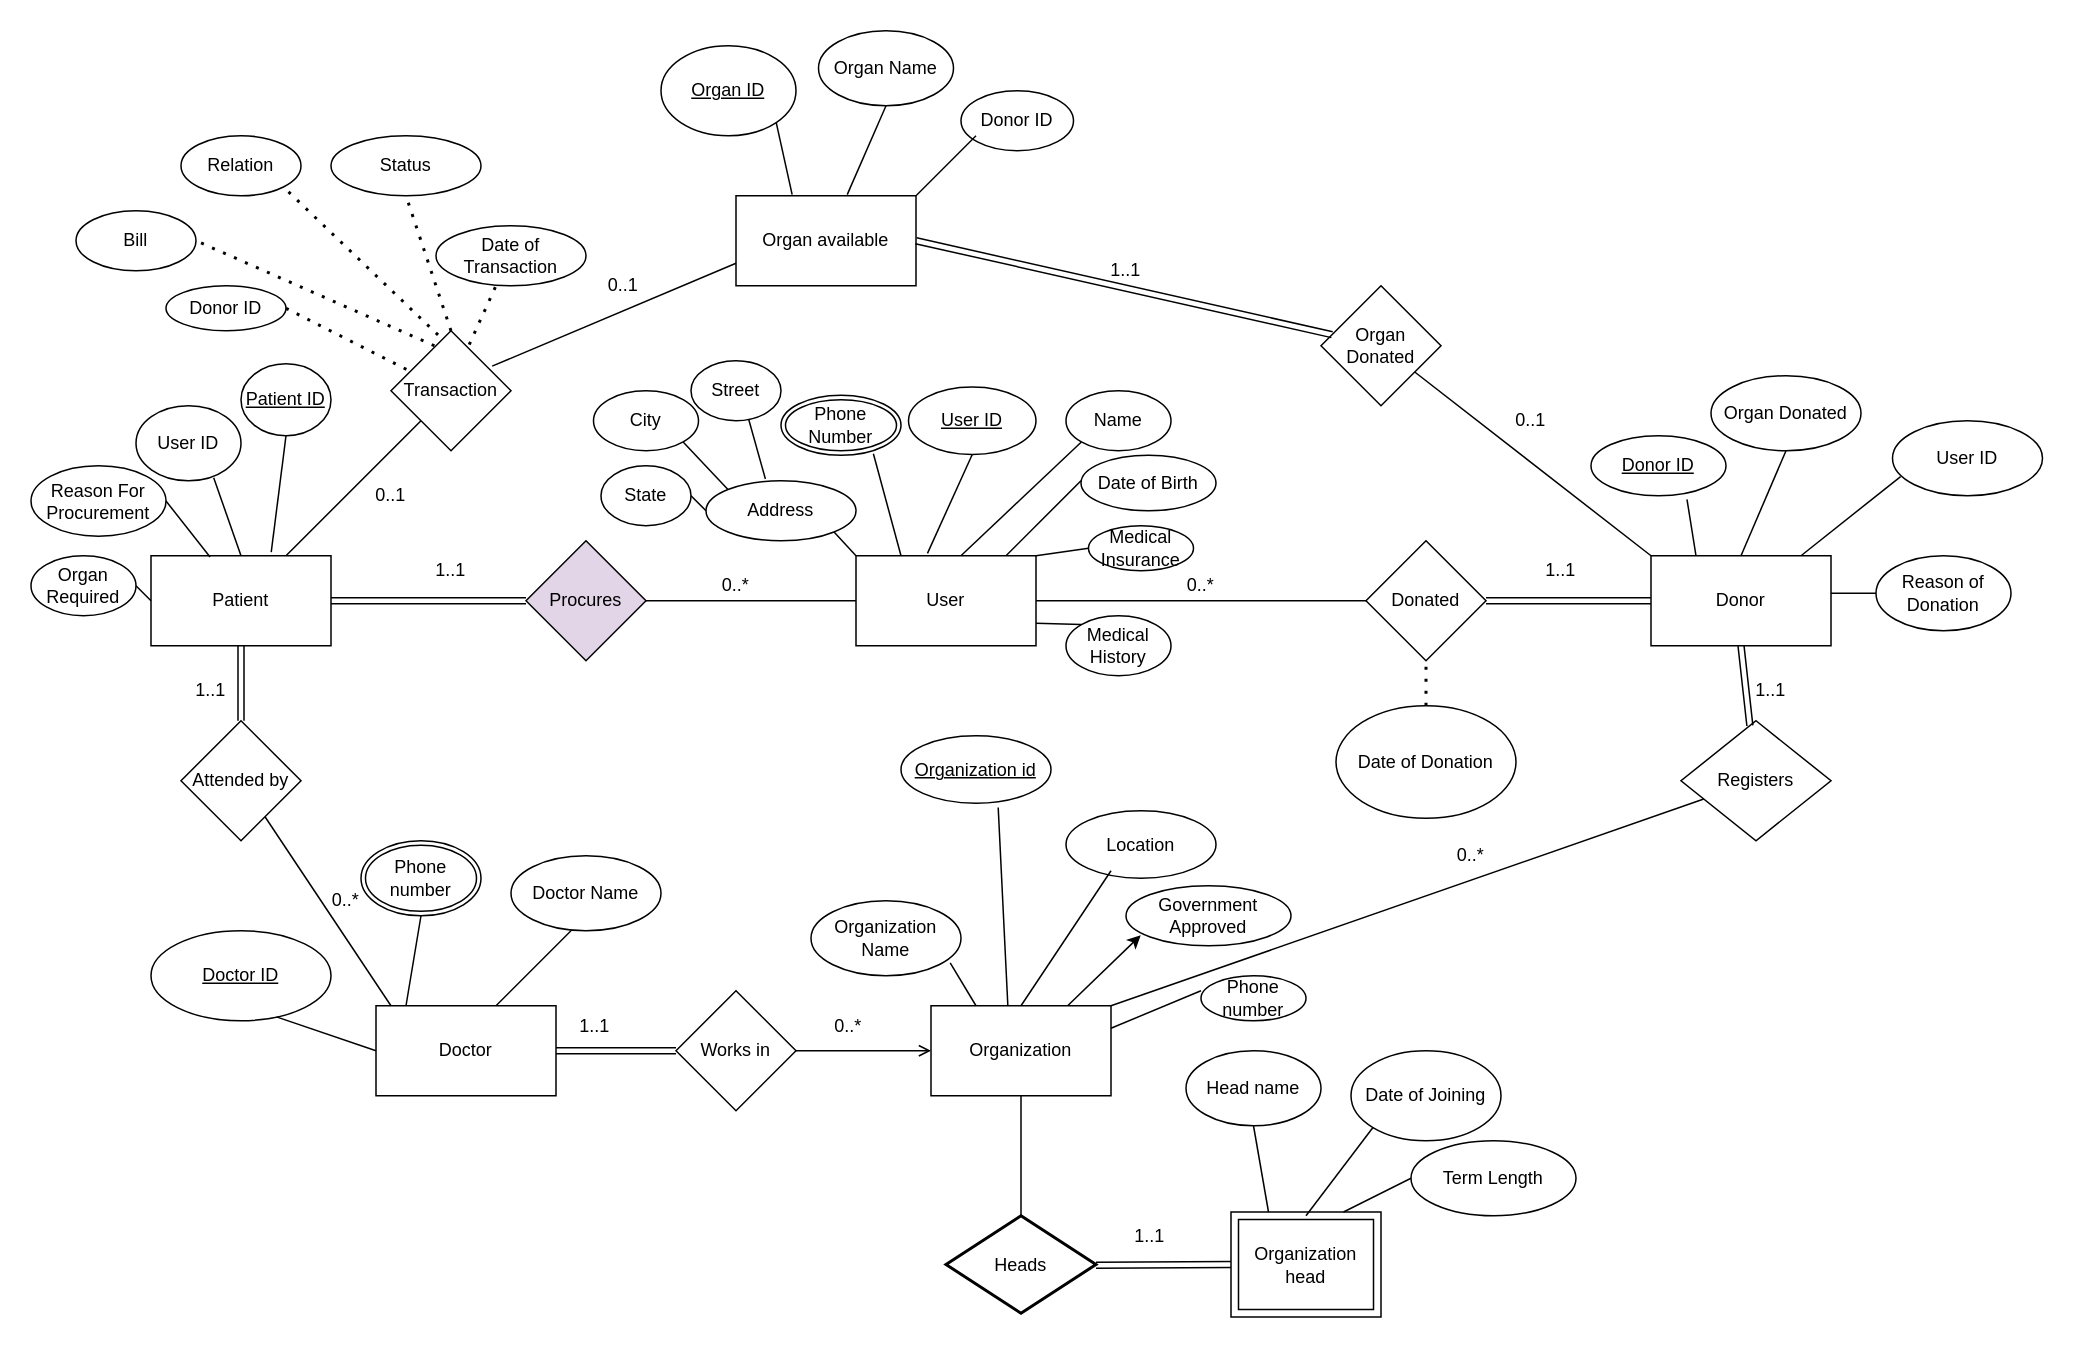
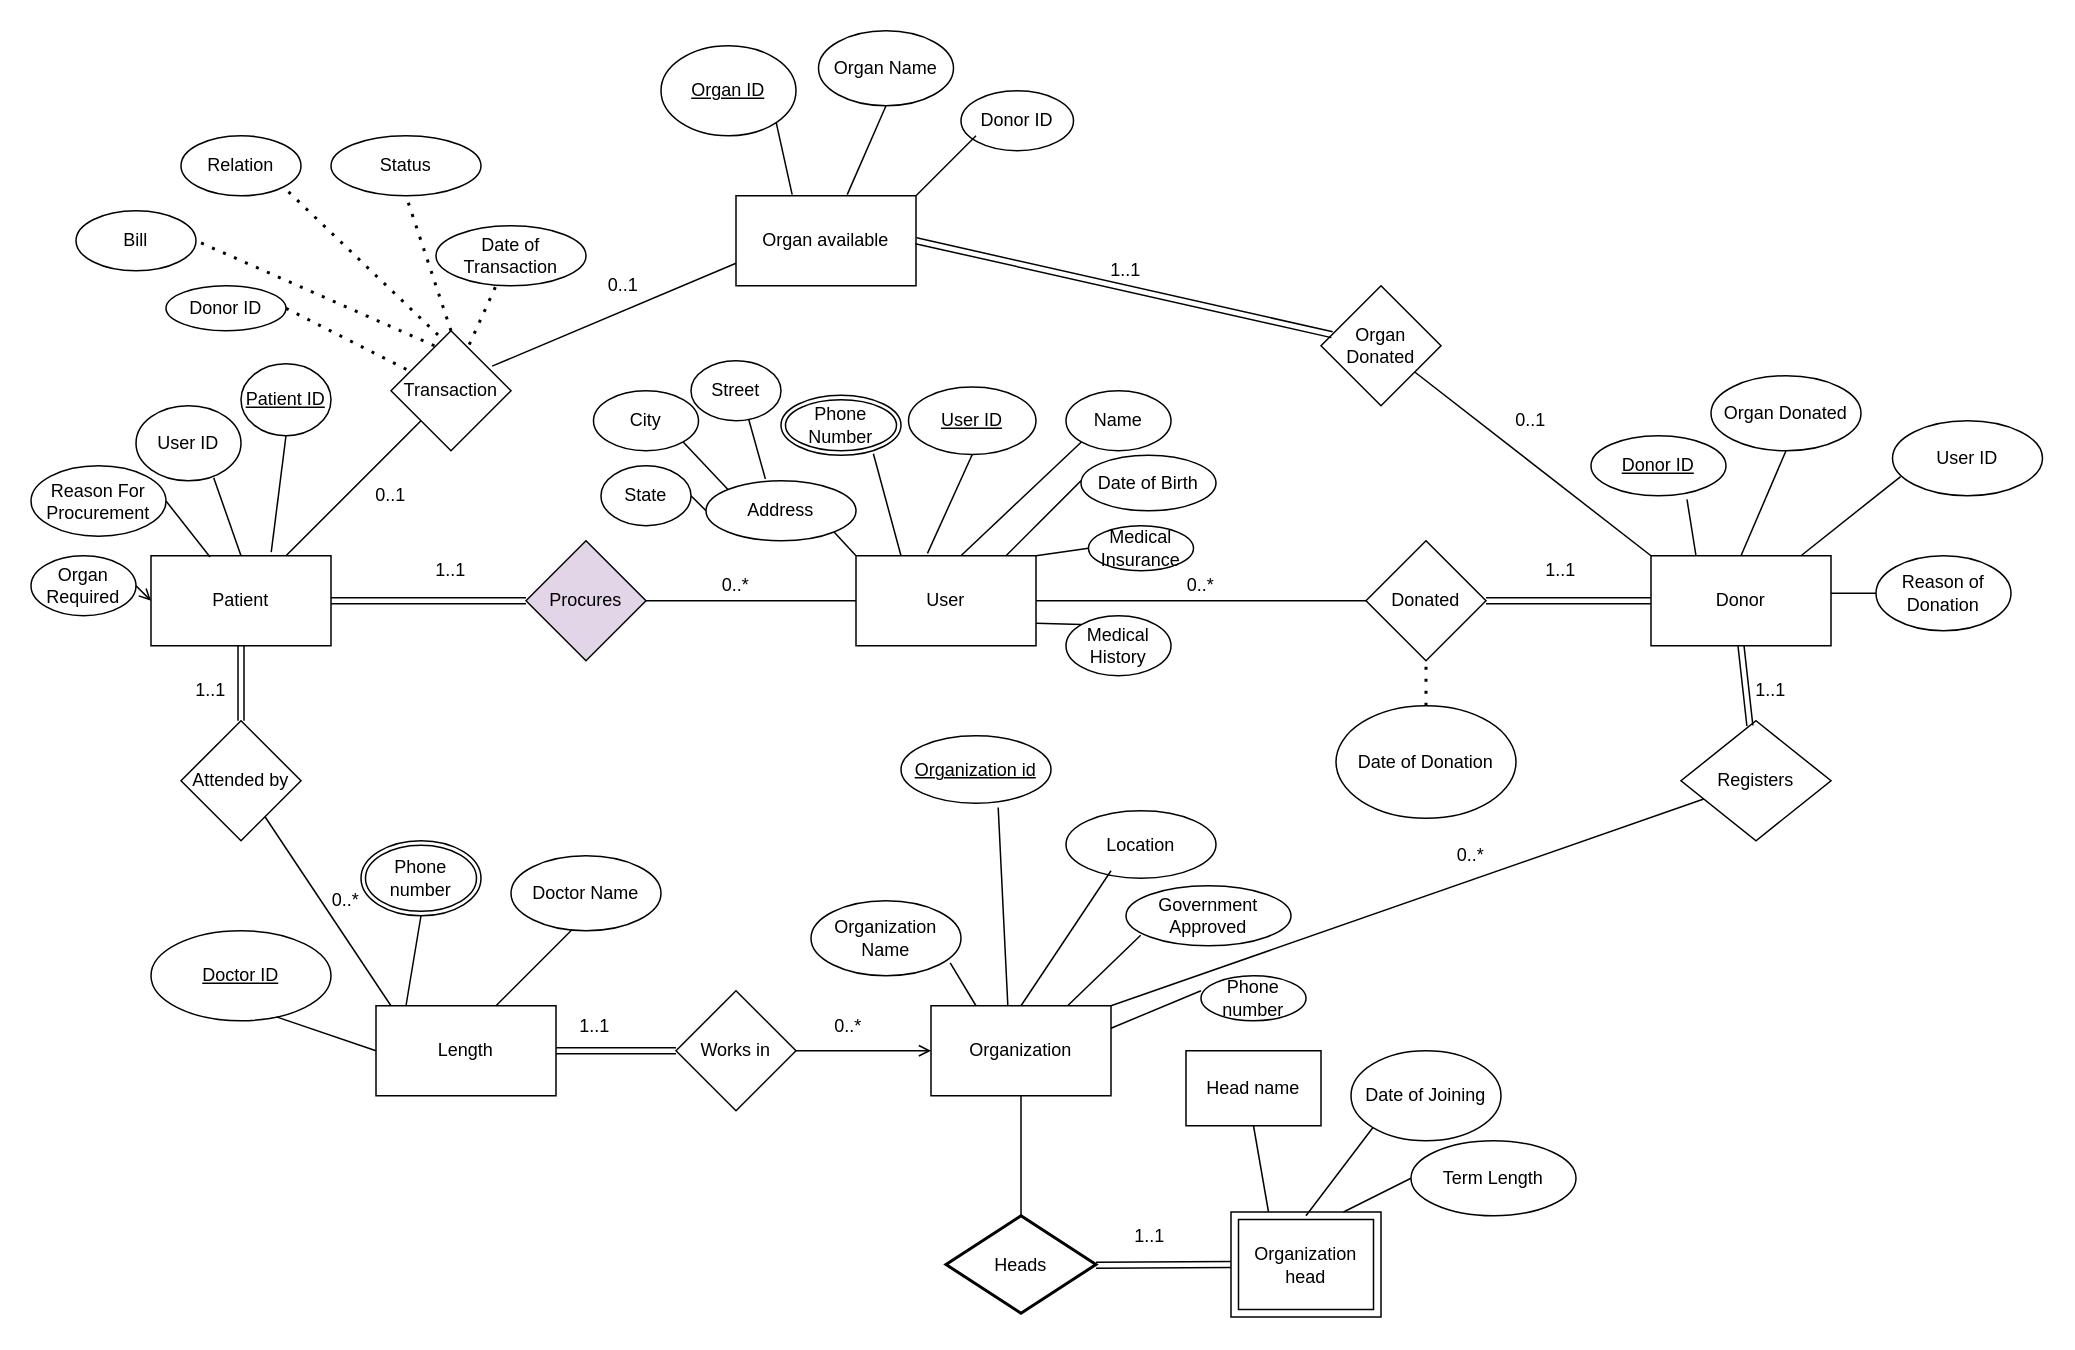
edge "Organ Required" -- "Patient": arrowhead none -> open
edge "Organization" -> "Government Approved": arrowhead classic -> none
node "Doctor": label "Doctor" -> "Length"
node "Head name": shape ellipse -> rectangle
